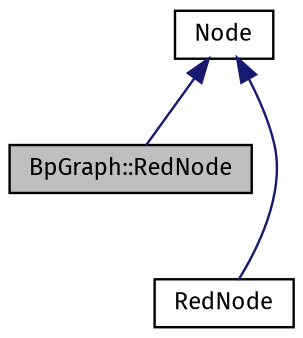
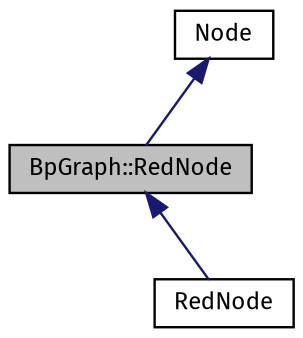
edge "RedNode" -> "Node": now "RedNode" -> "BpGraph::RedNode"
